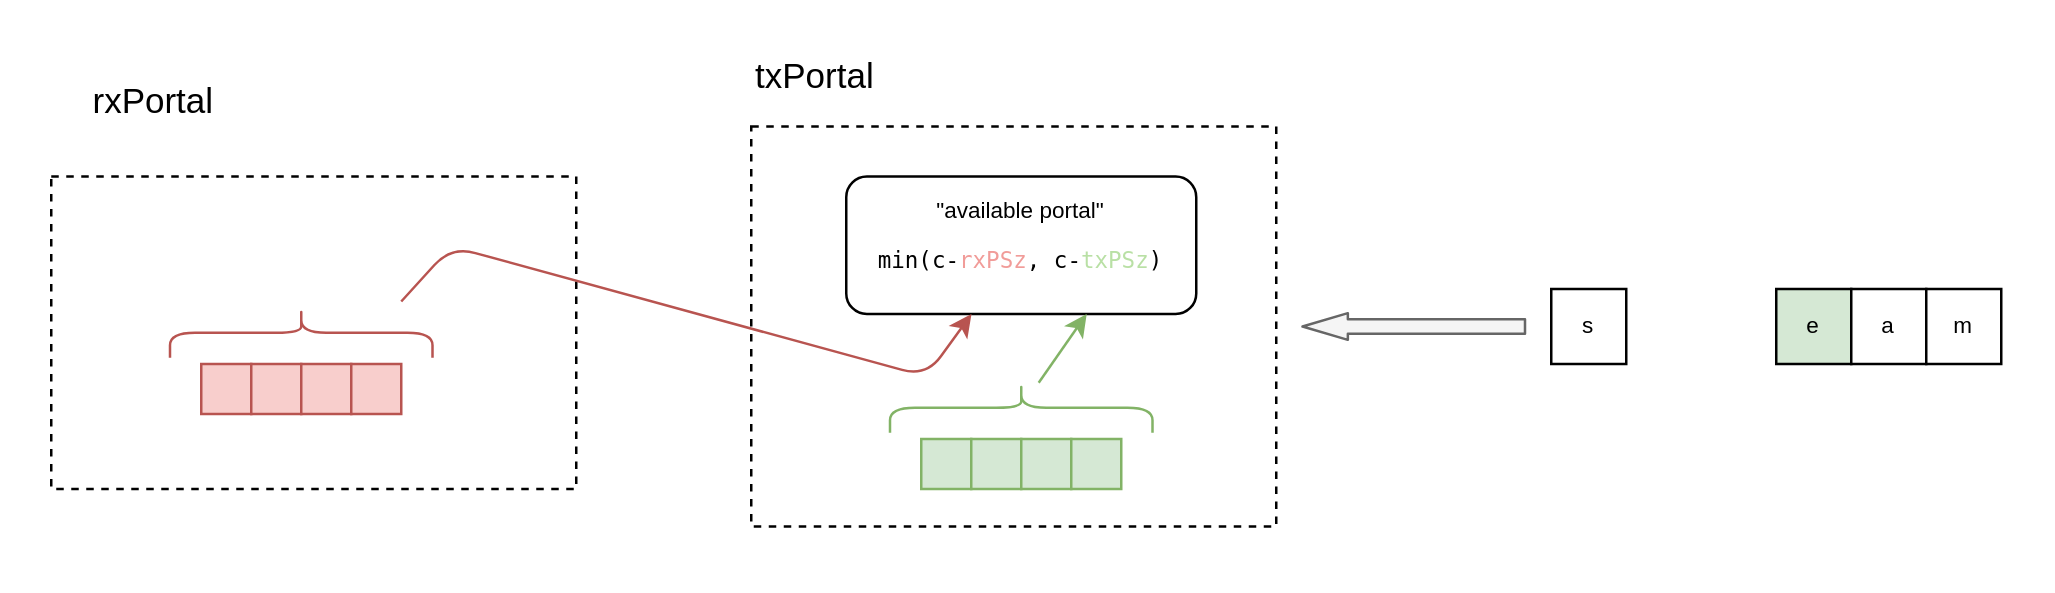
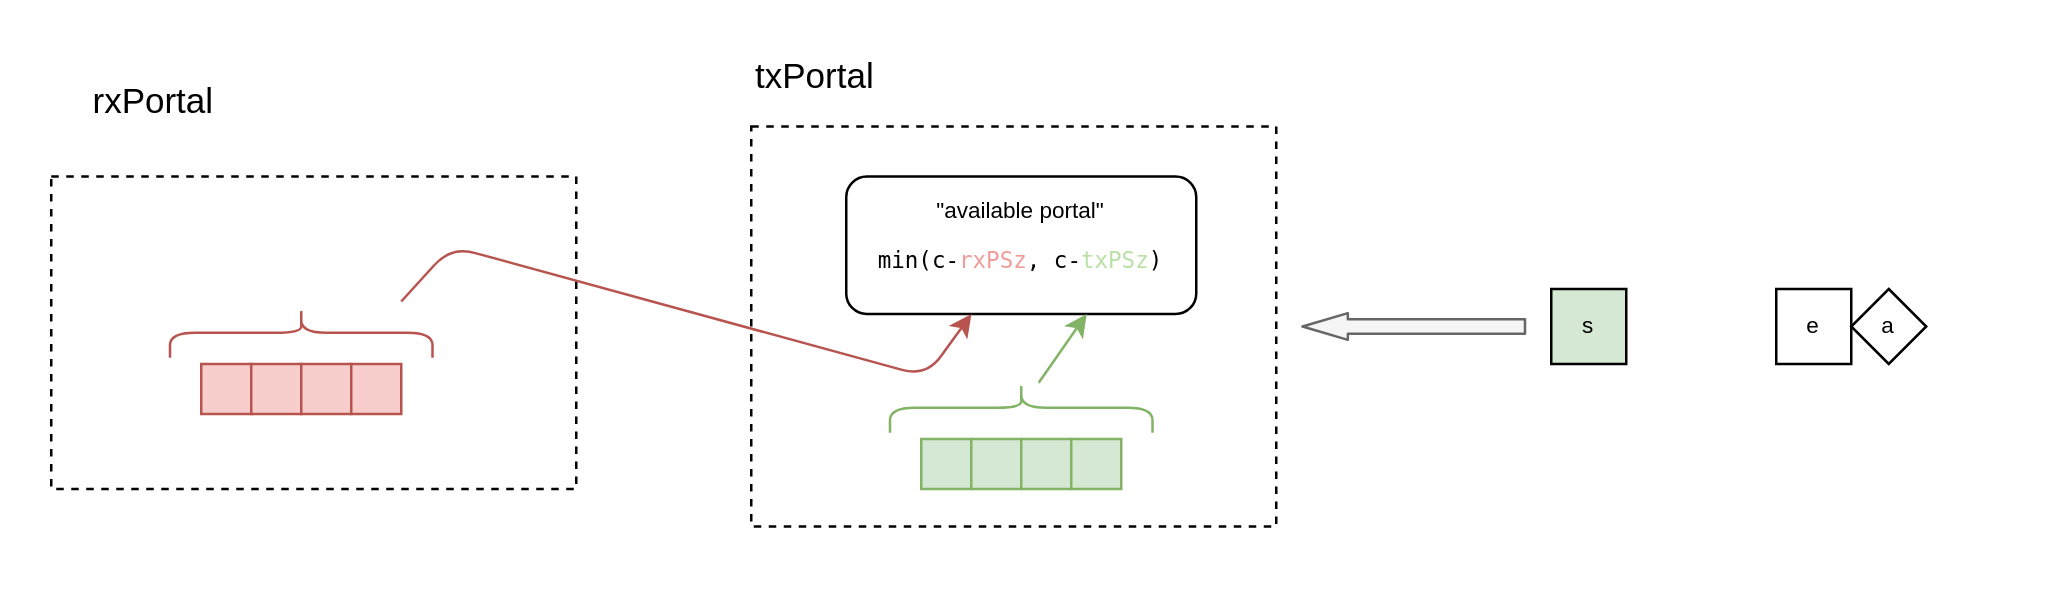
node "s": fillcolor #ffffff -> #d5e8d4
node "e": fillcolor #d5e8d4 -> #ffffff
node "a": shape rectangle -> diamond
node "m": removed
